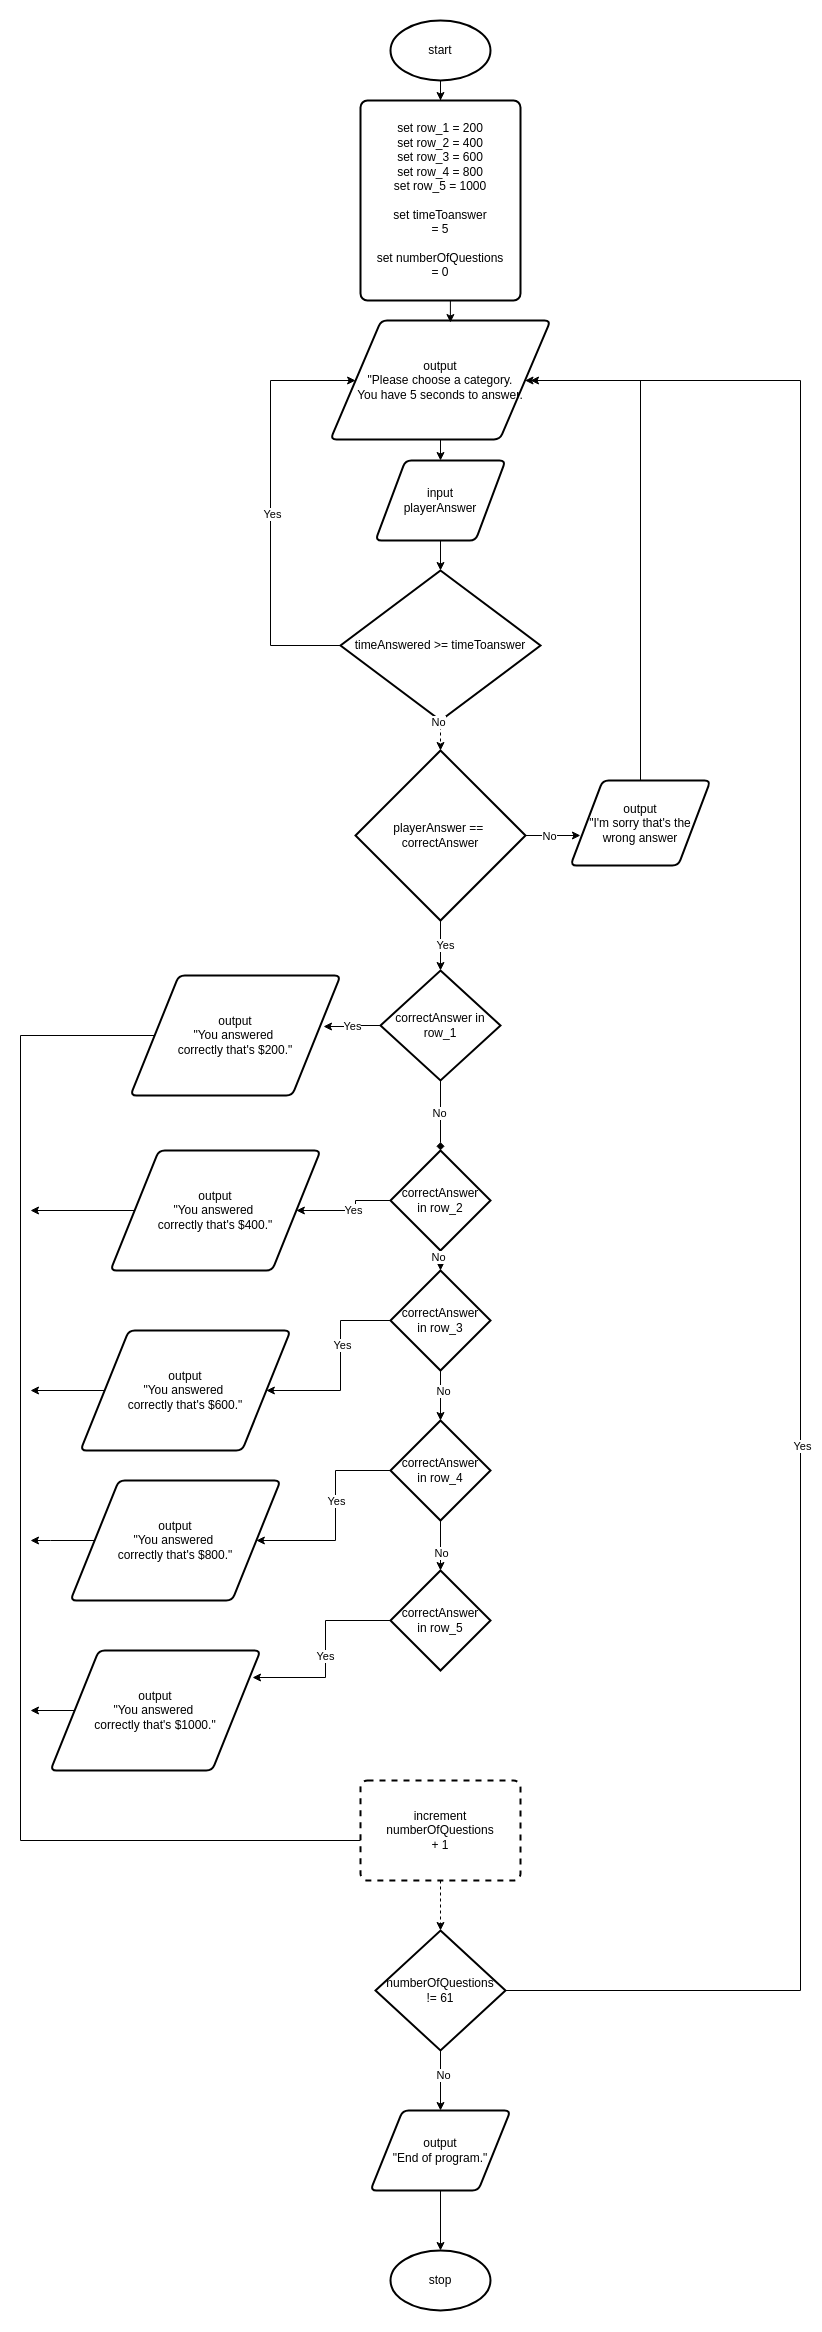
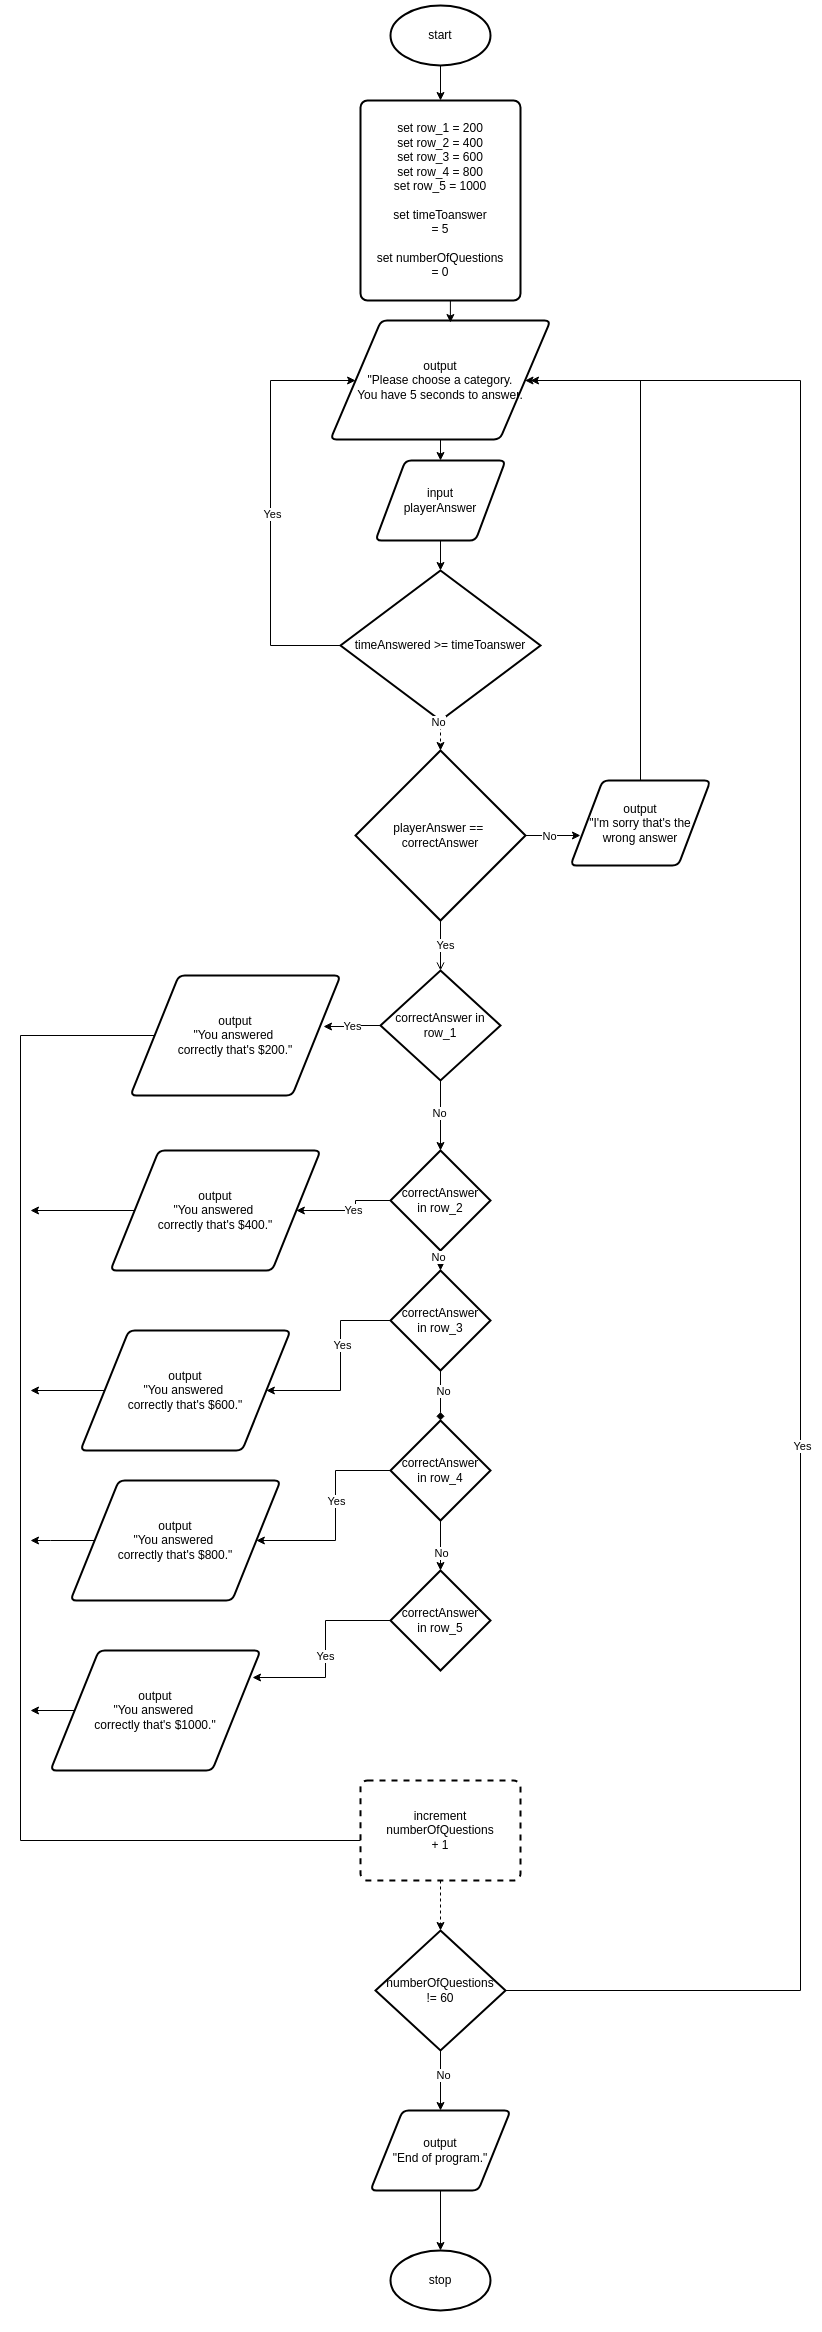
node "start": moved (441, 51) -> (441, 36)
edge "playerAnswer == correctAnswer" -> "correctAnswer in row_1": arrowhead classic -> open
edge "correctAnswer in row_1" -> "correctAnswer in row_2": arrowhead diamond -> classic
edge "correctAnswer in row_3" -> "correctAnswer in row_4": arrowhead classic -> diamond
node "numberOfQuestions != 61": label "numberOfQuestions != 61" -> "numberOfQuestions != 60"
